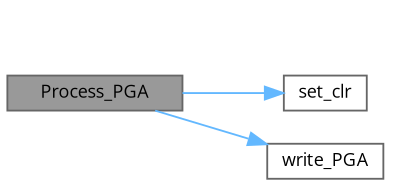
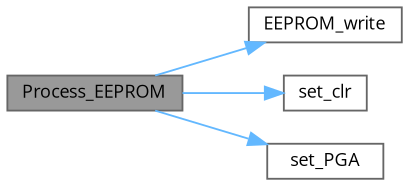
node "EEPROM_write": added
node "Process_PGA": label "Process_PGA" -> "Process_EEPROM"
node "write_PGA": label "write_PGA" -> "set_PGA"
